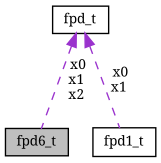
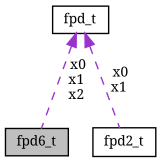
node "fpd1_t": label "fpd1_t" -> "fpd2_t"
